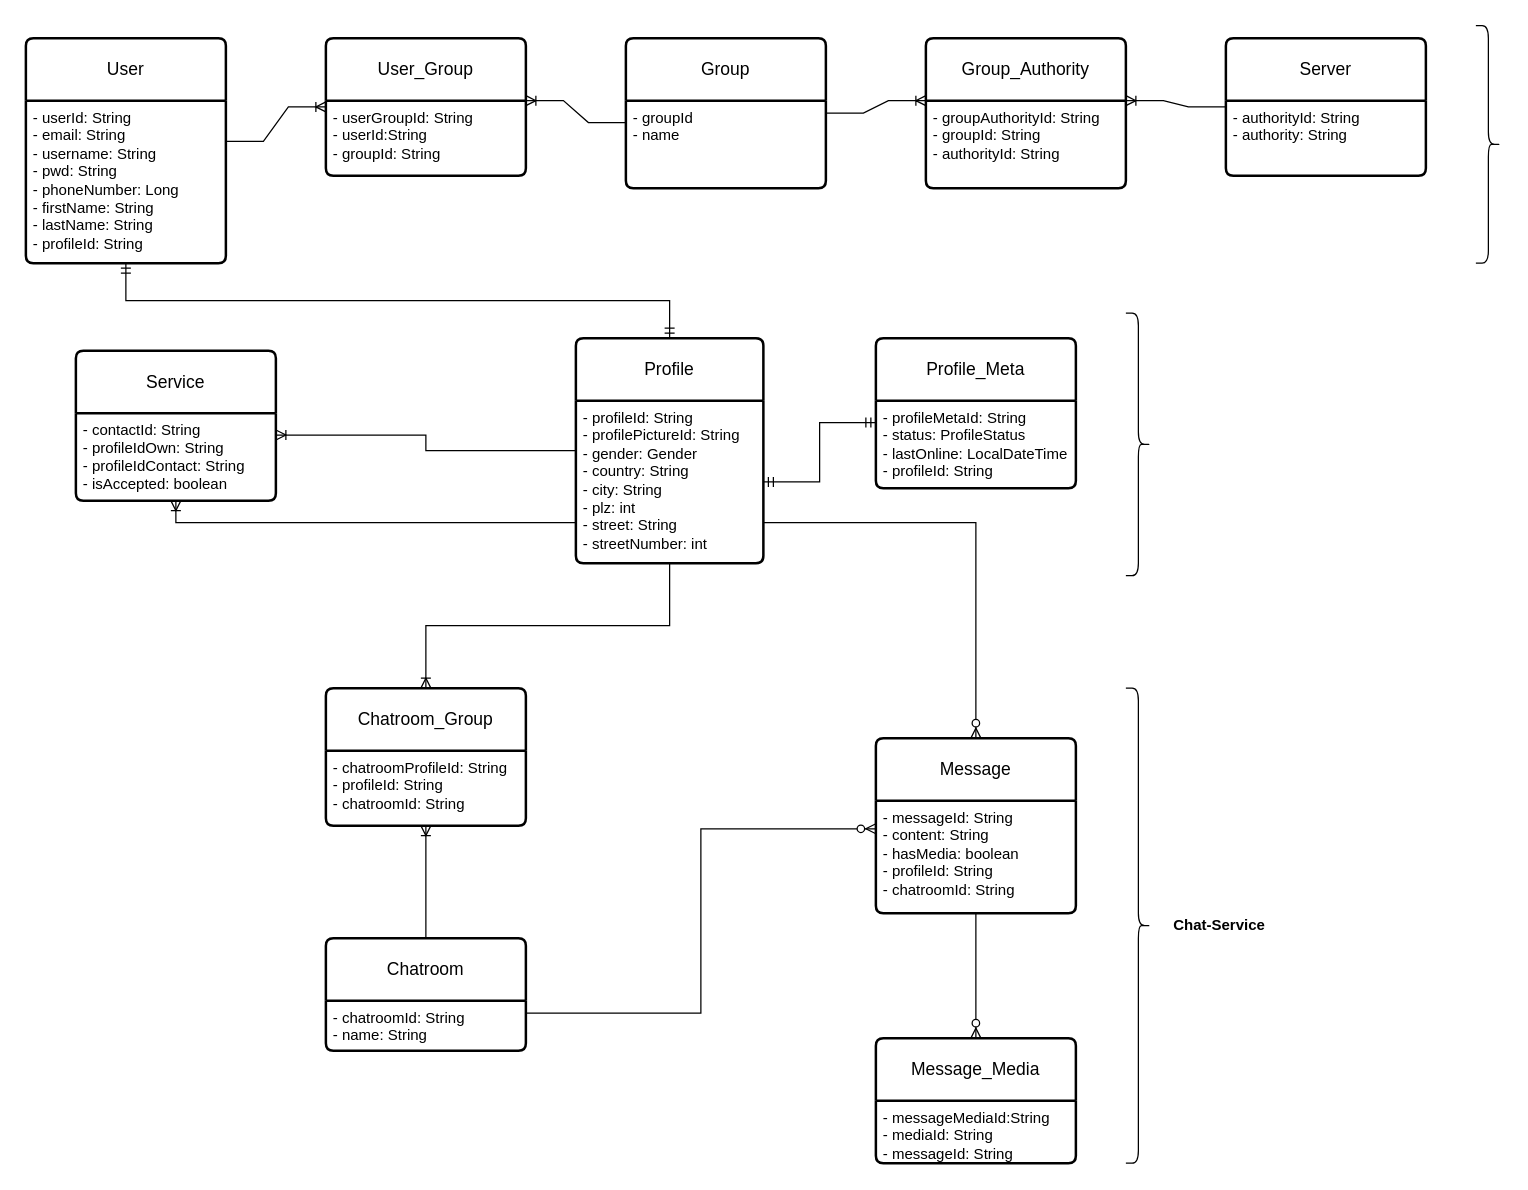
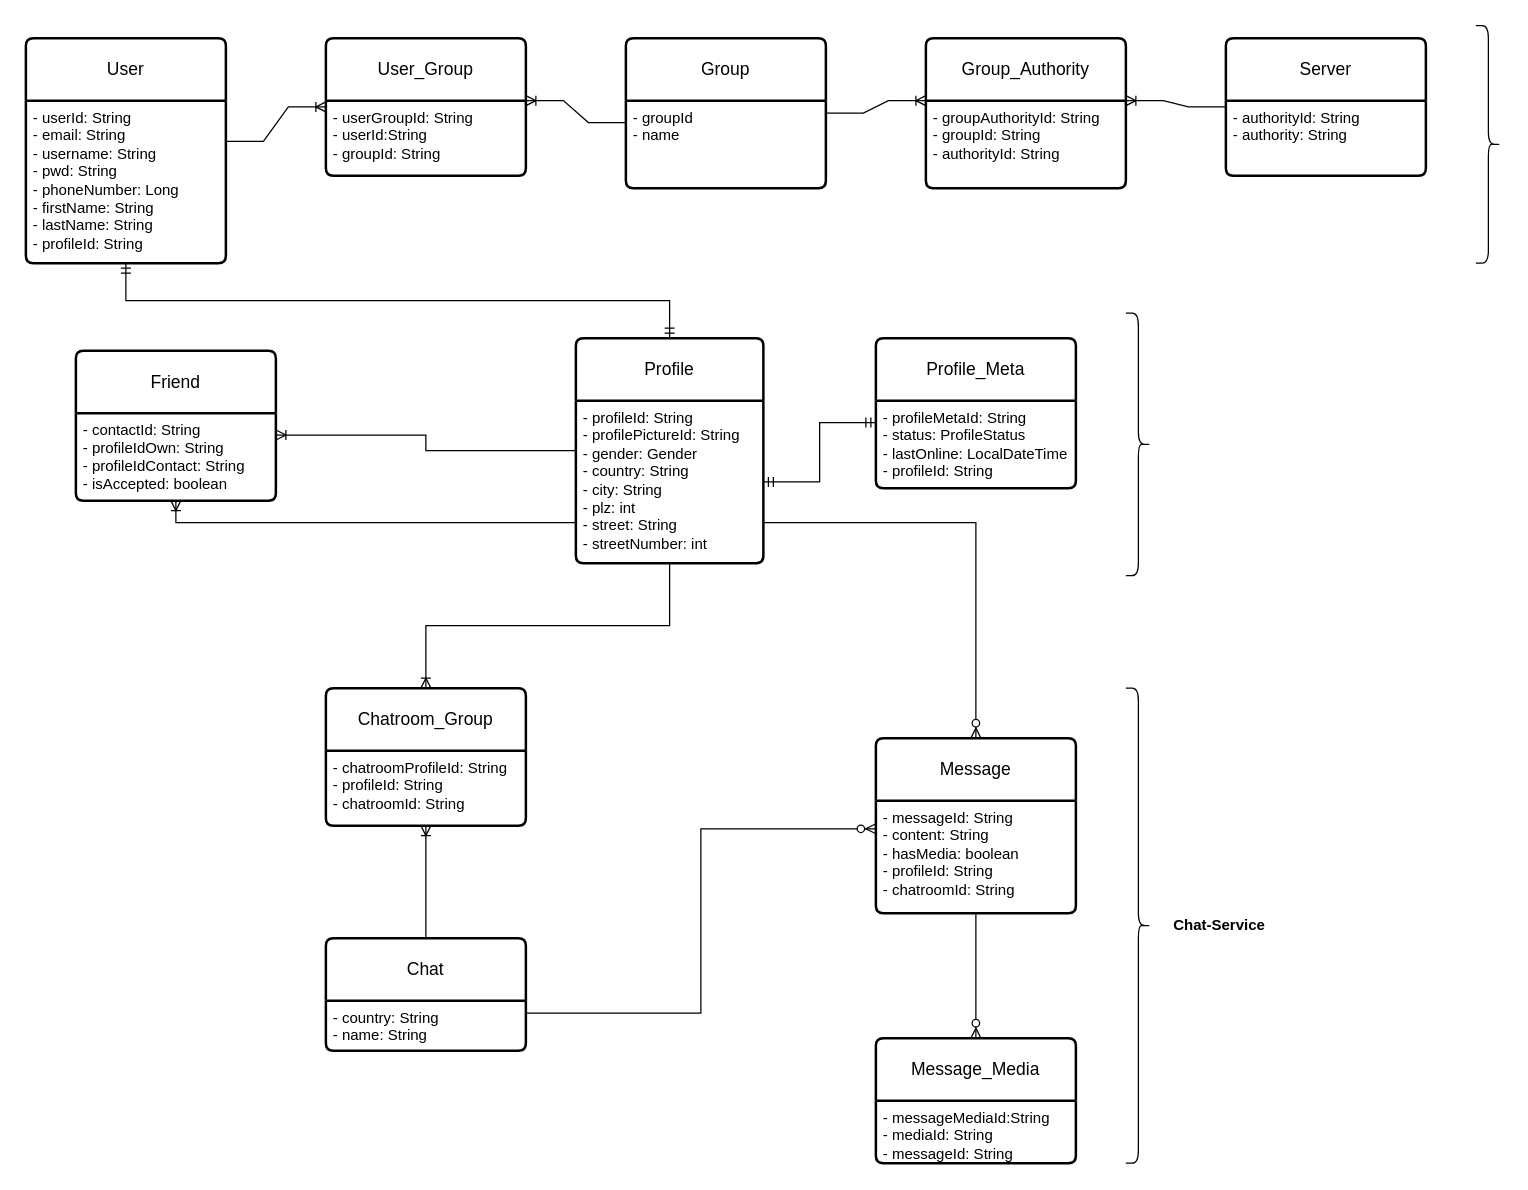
node "Service": label "Service" -> "Friend"
node "Chatroom": label "Chatroom" -> "Chat"
node "- chatroomId: String - name: String": label "- chatroomId: String - name: String" -> "- country: String - name: String"
